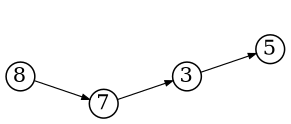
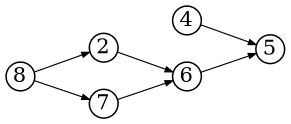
node "4": added
node "2": added
node "3": label "3" -> "6"
